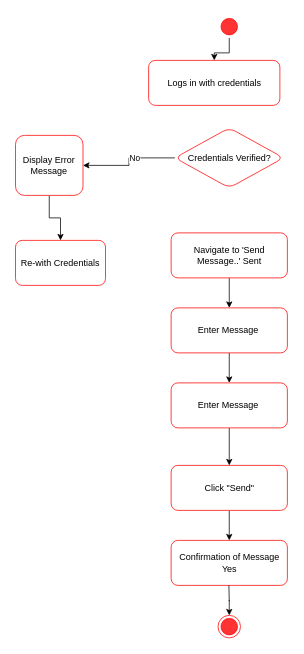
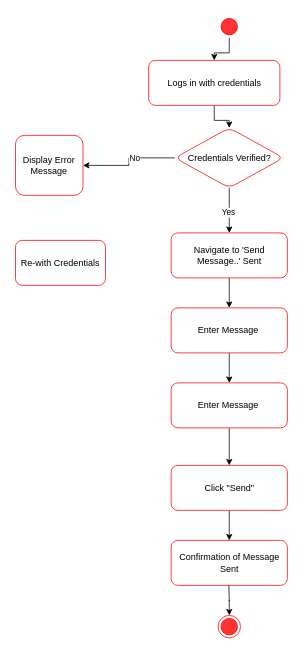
edge "Logs in with credentials" -> "Credentials Verified?": added
edge "Credentials Verified?" -> "Navigate to 'Send Message..' Sent": added, label "Yes"
edge "Display Error Message" -> "Re-with Credentials": removed
node "Confirmation of Message Yes": label "Confirmation of Message Yes" -> "Confirmation of Message Sent"
